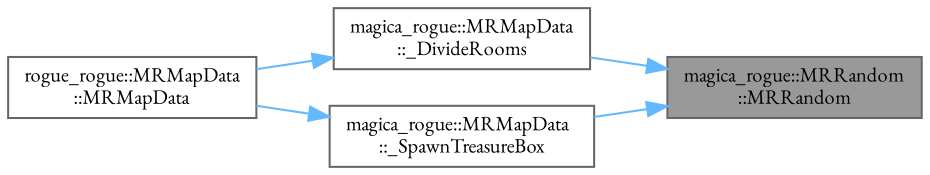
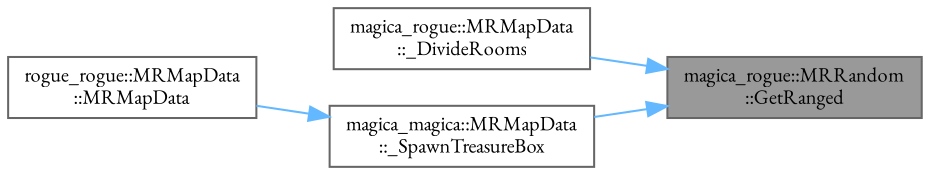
edge "rogue_rogue::MRMapData ::MRMapData" -> "magica_rogue::MRMapData ::_DivideRooms": removed
node "magica_rogue::MRRandom ::MRRandom": label "magica_rogue::MRRandom ::MRRandom" -> "magica_rogue::MRRandom ::GetRanged"
node "magica_rogue::MRMapData ::_SpawnTreasureBox": label "magica_rogue::MRMapData ::_SpawnTreasureBox" -> "magica_magica::MRMapData ::_SpawnTreasureBox"
